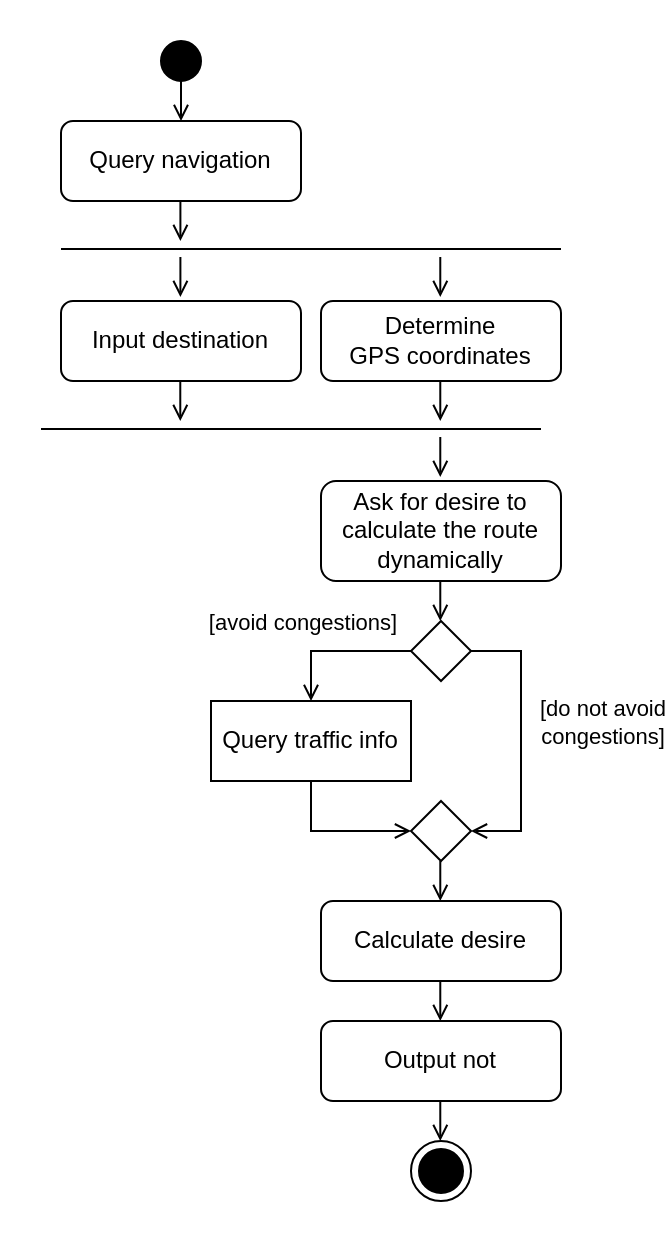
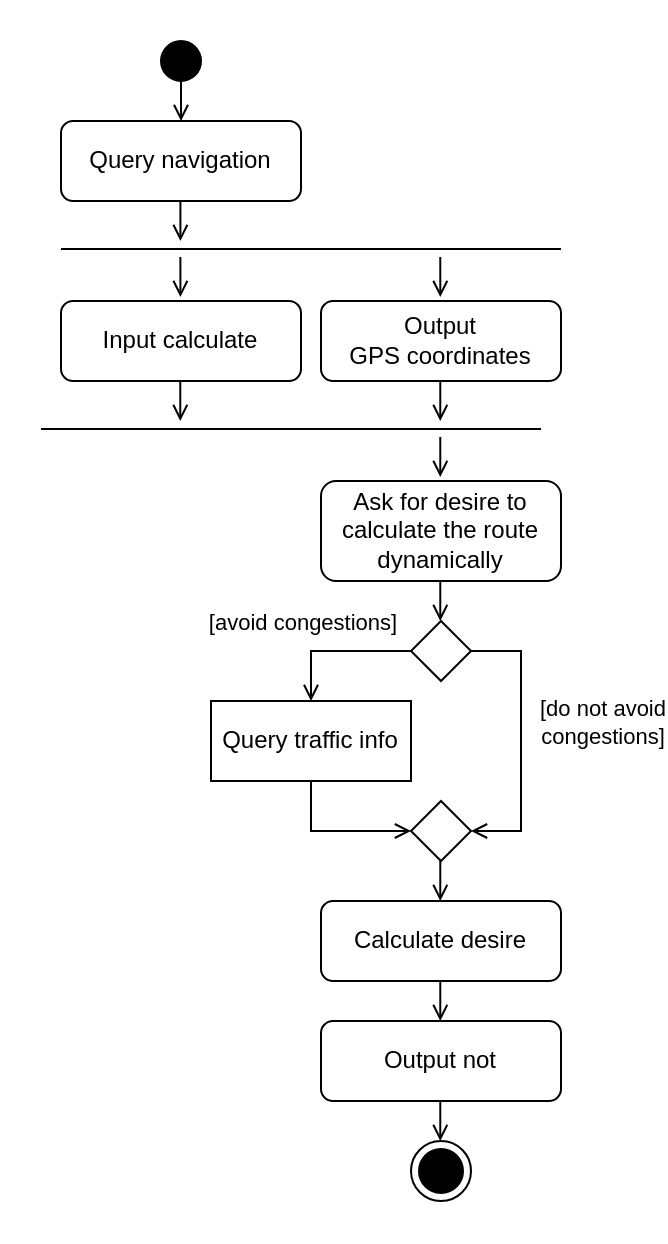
node "Input destination": label "Input destination" -> "Input calculate"
node "Determine GPS coordinates": label "Determine GPS coordinates" -> "Output GPS coordinates"
